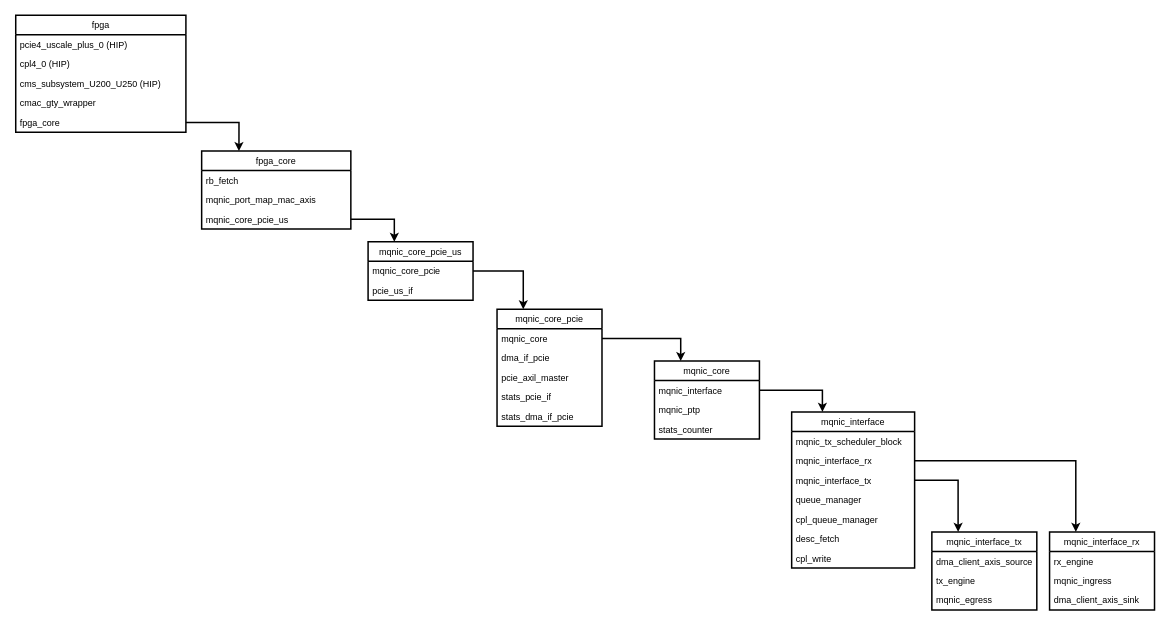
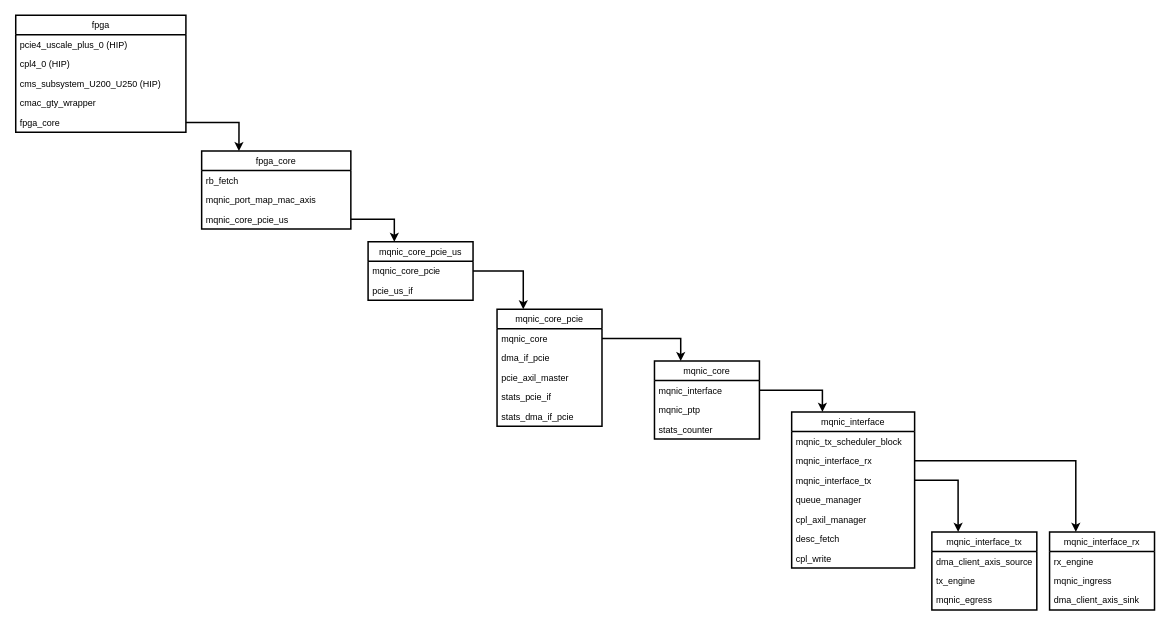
node "cpl_queue_manager": label "cpl_queue_manager" -> "cpl_axil_manager"
